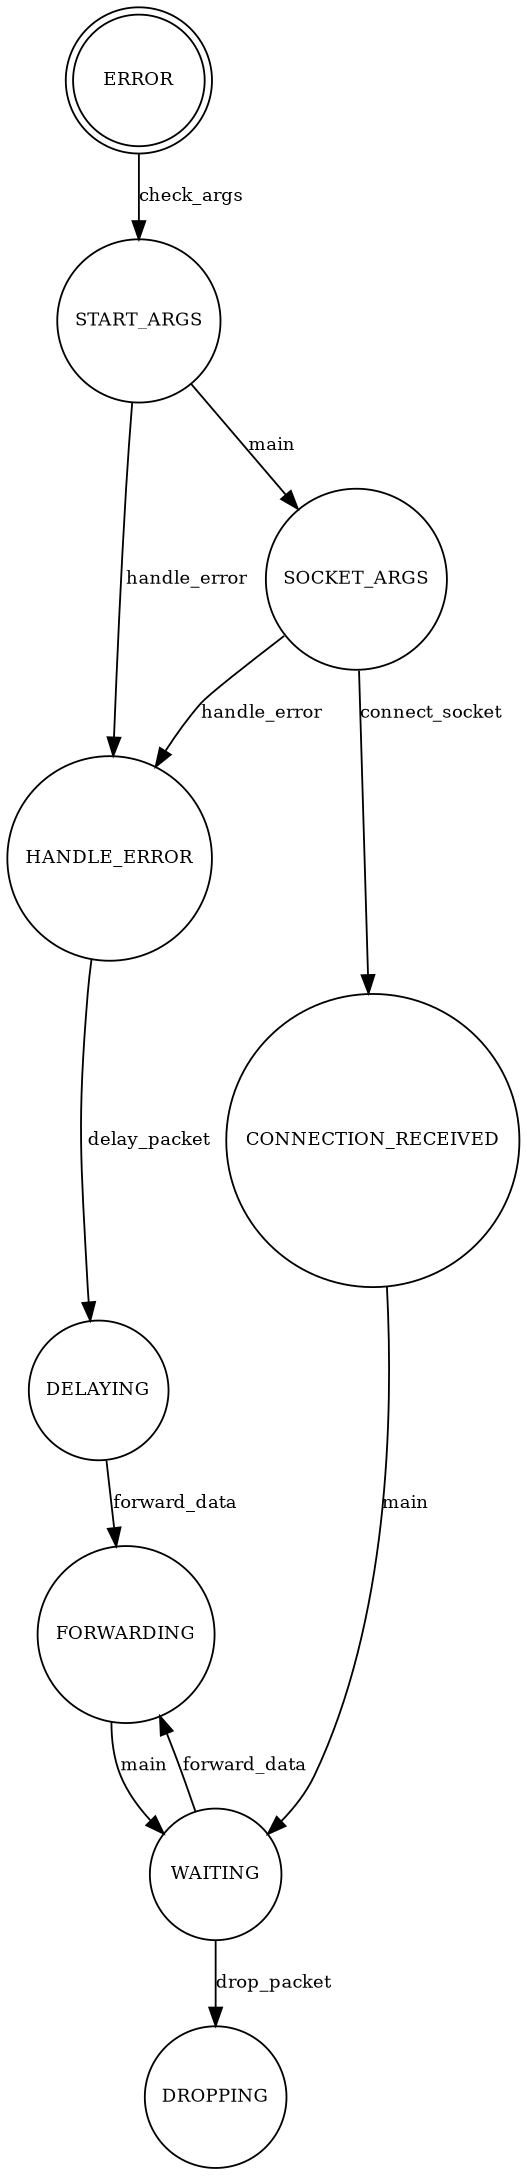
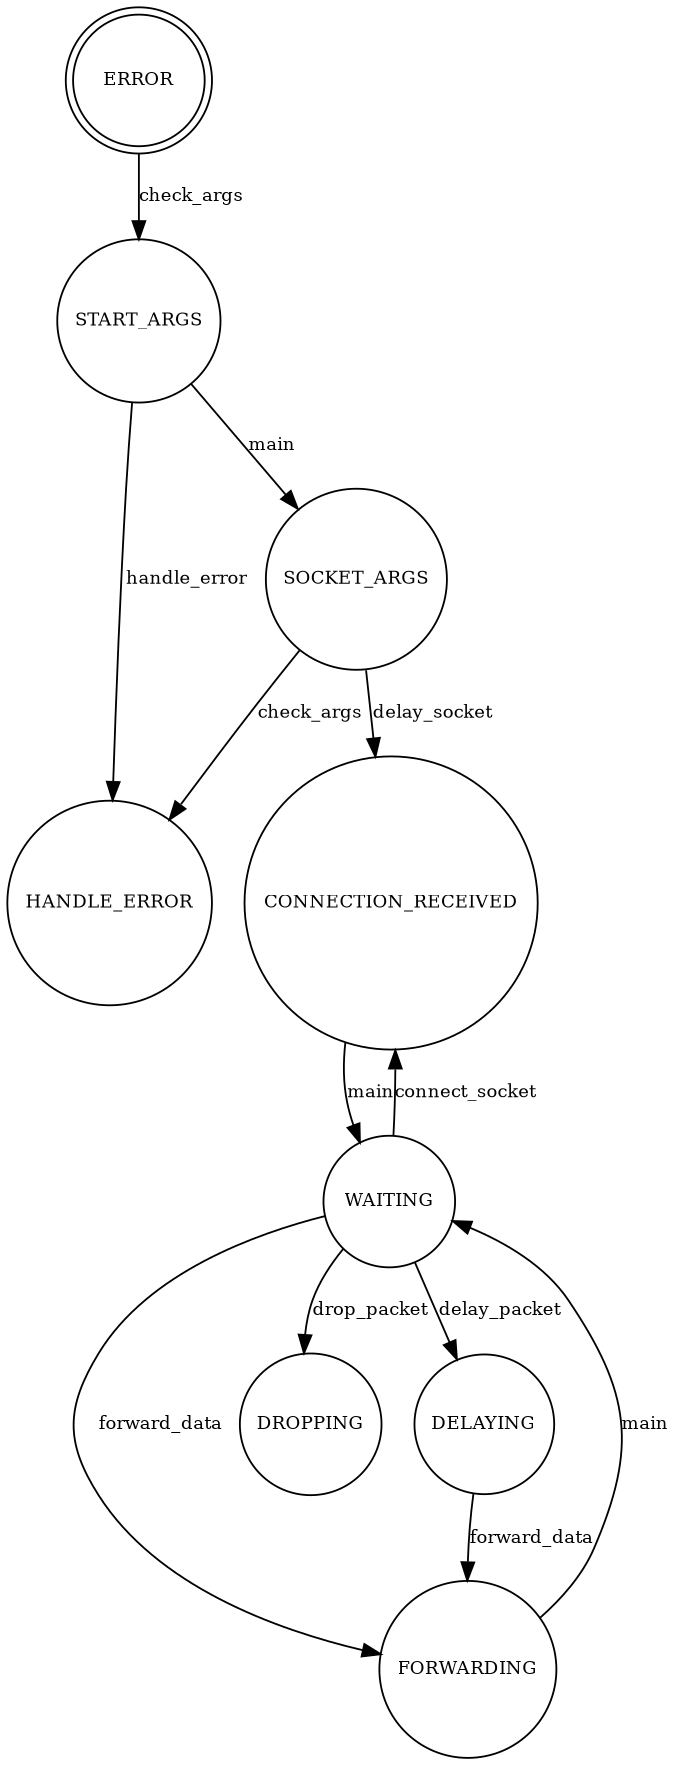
edge "SOCKET_ARGS" -> "HANDLE_ERROR": label "handle_error" -> "check_args"
edge "SOCKET_ARGS" -> "CONNECTION_RECEIVED": label "connect_socket" -> "delay_socket"
edge "WAITING" -> "CONNECTION_RECEIVED": added, label "connect_socket"
edge "HANDLE_ERROR" -> "DELAYING": now "WAITING" -> "DELAYING"
